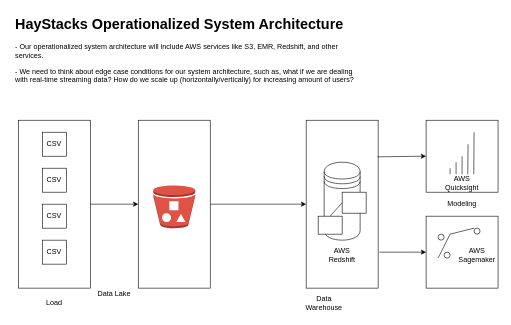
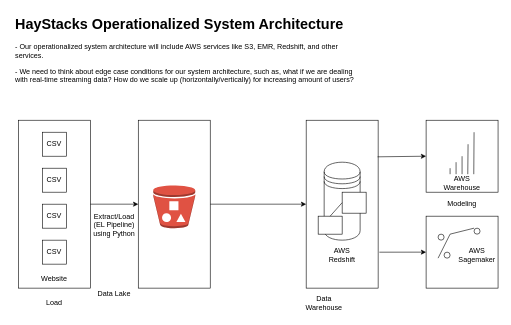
node "AWS Quicksight": label "AWS Quicksight" -> "AWS Warehouse"
node "Extract/Load (EL Pipeline) using Python": added
node "Website": added
